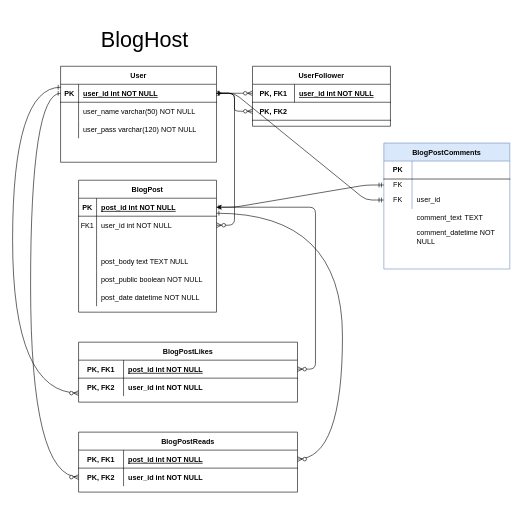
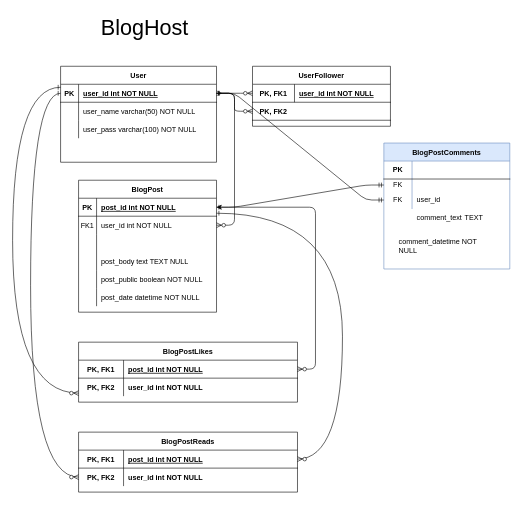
node "BlogHost": moved (144, 39) -> (144, 27)
node "user_pass varchar(120) NOT NULL": label "user_pass varchar(120) NOT NULL" -> "user_pass varchar(100) NOT NULL"
node "comment_datetime NOT NULL": moved (455, 236) -> (437, 245)
